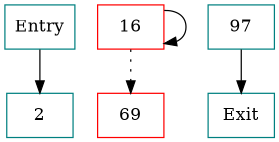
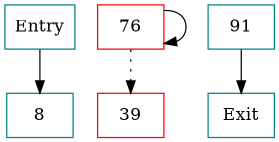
node "16": label "16" -> "76"
node "97": label "97" -> "91"
node "2": label "2" -> "8"
node "69": label "69" -> "39"
